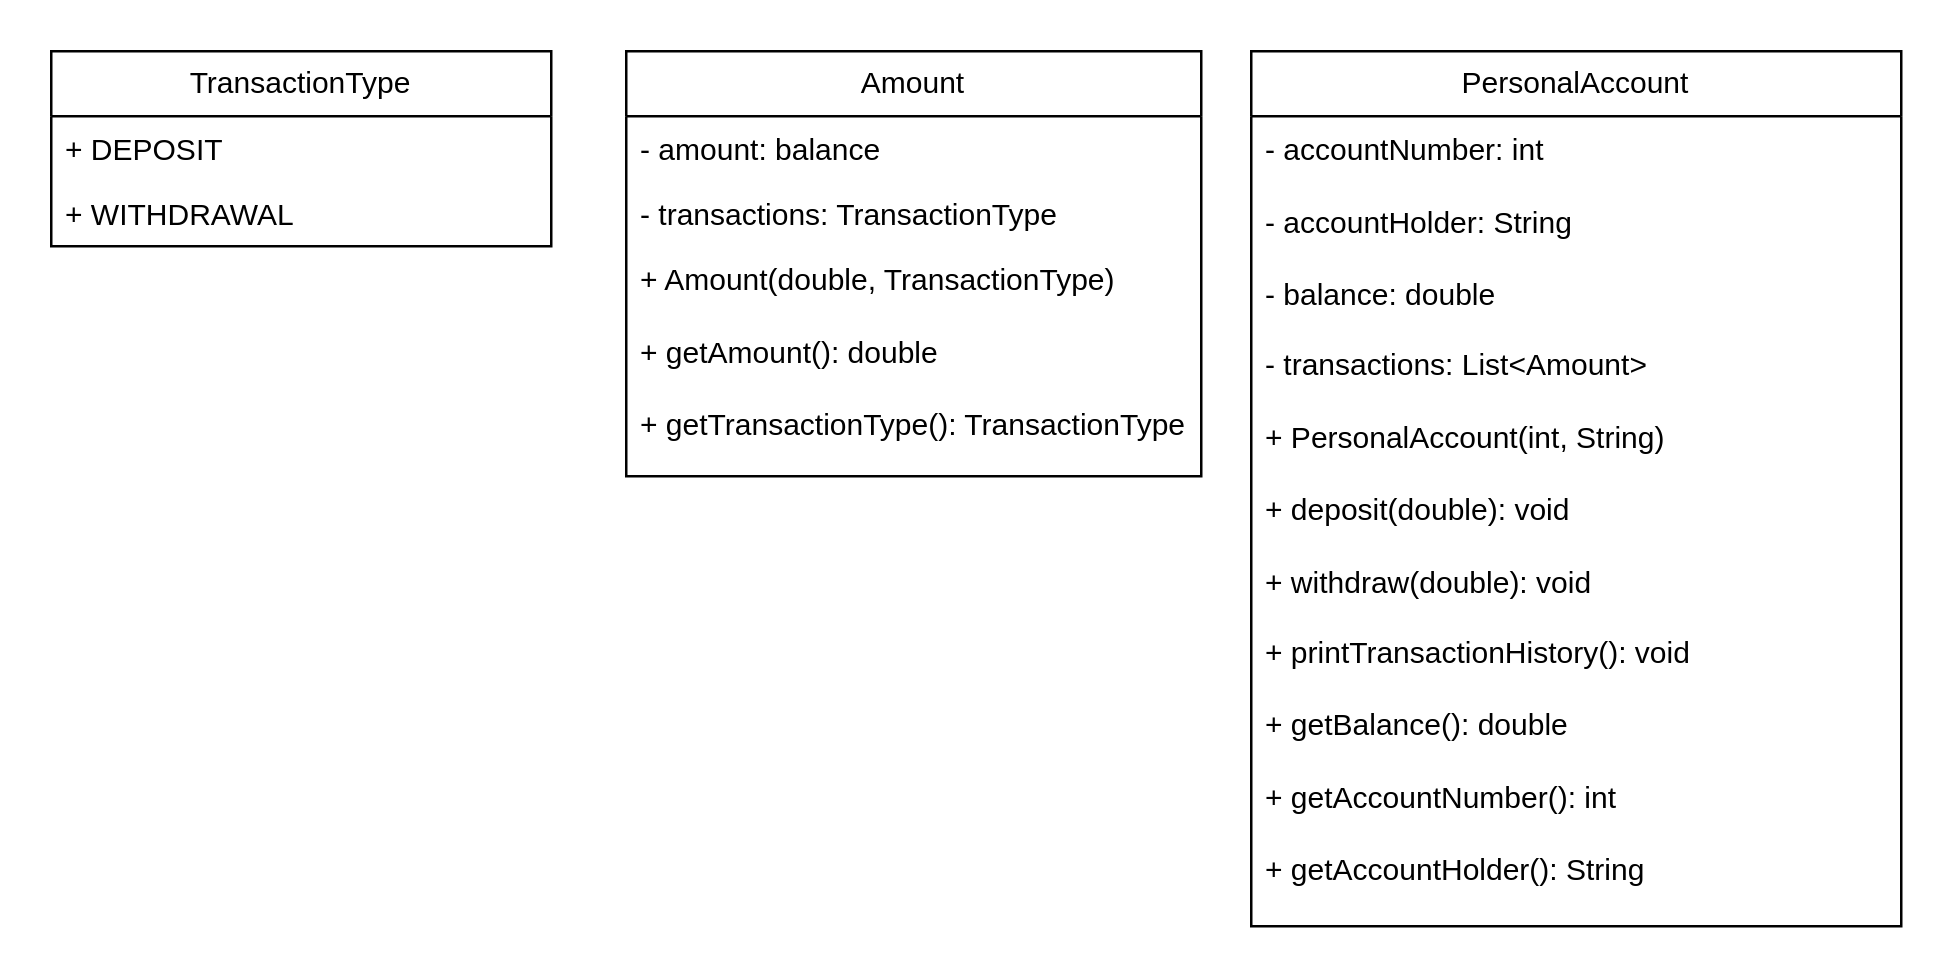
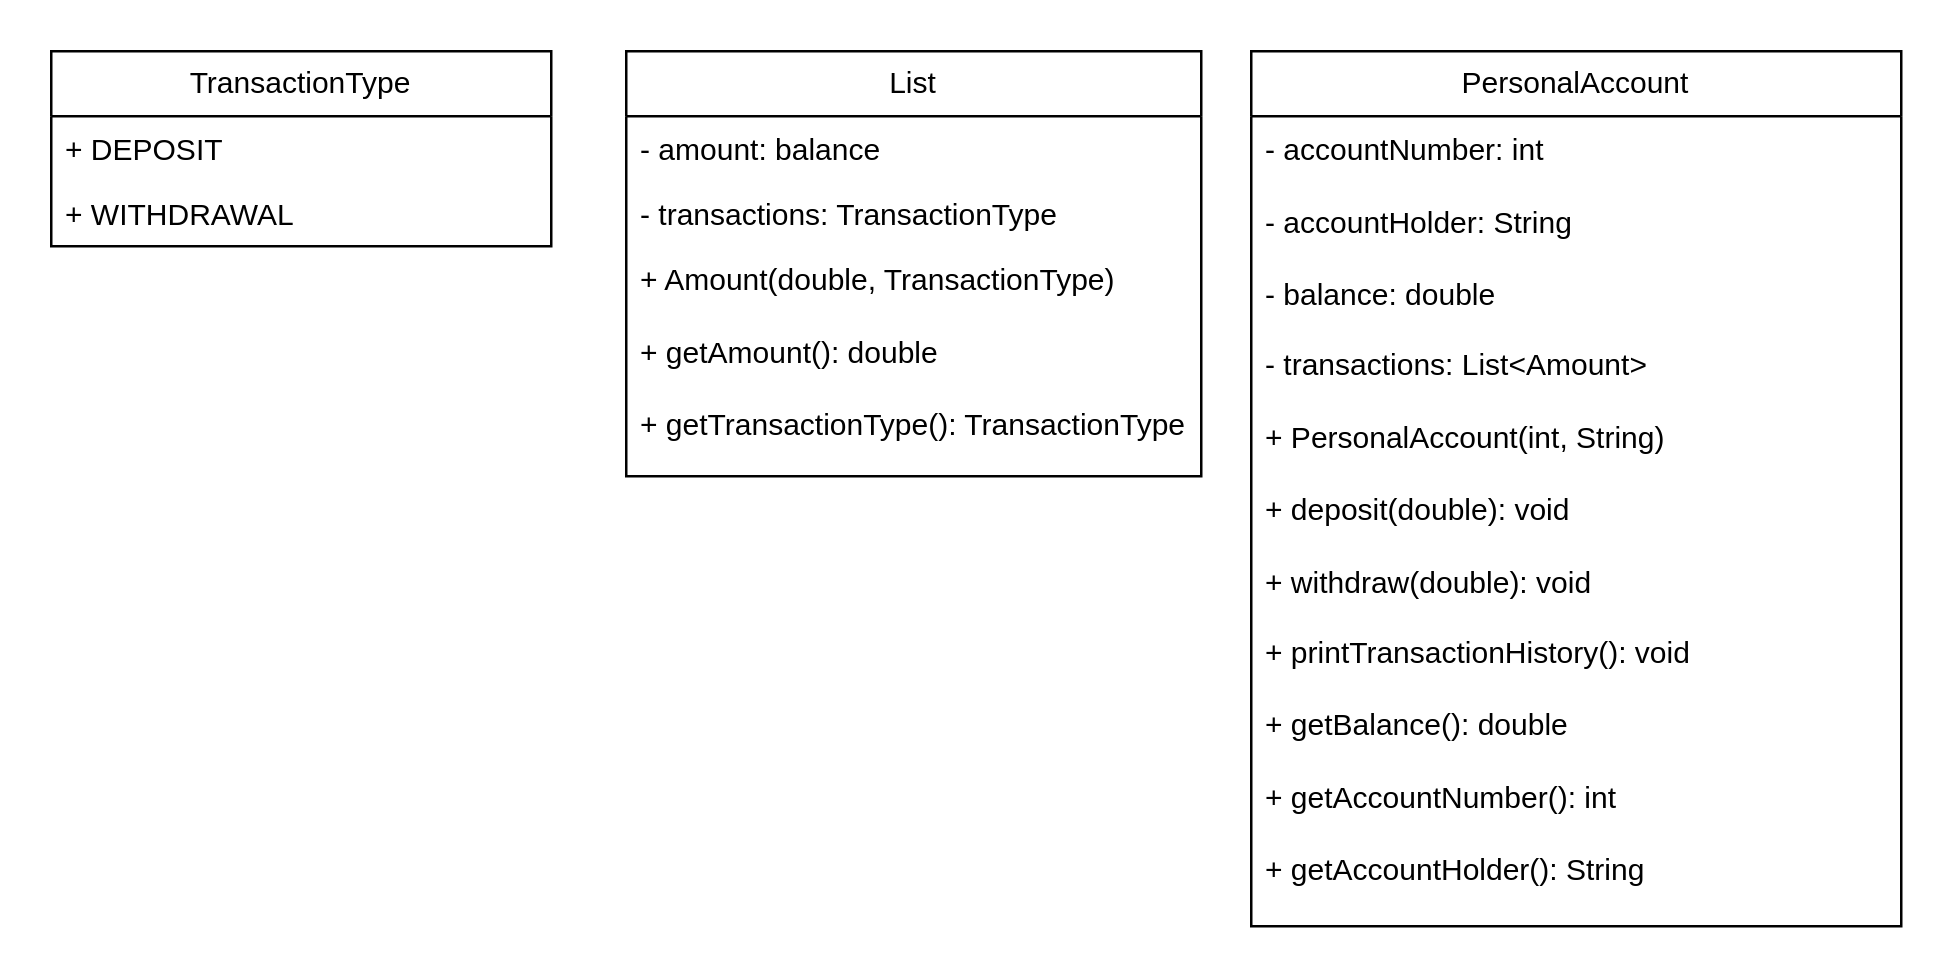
node "Amount": label "Amount" -> "List"
